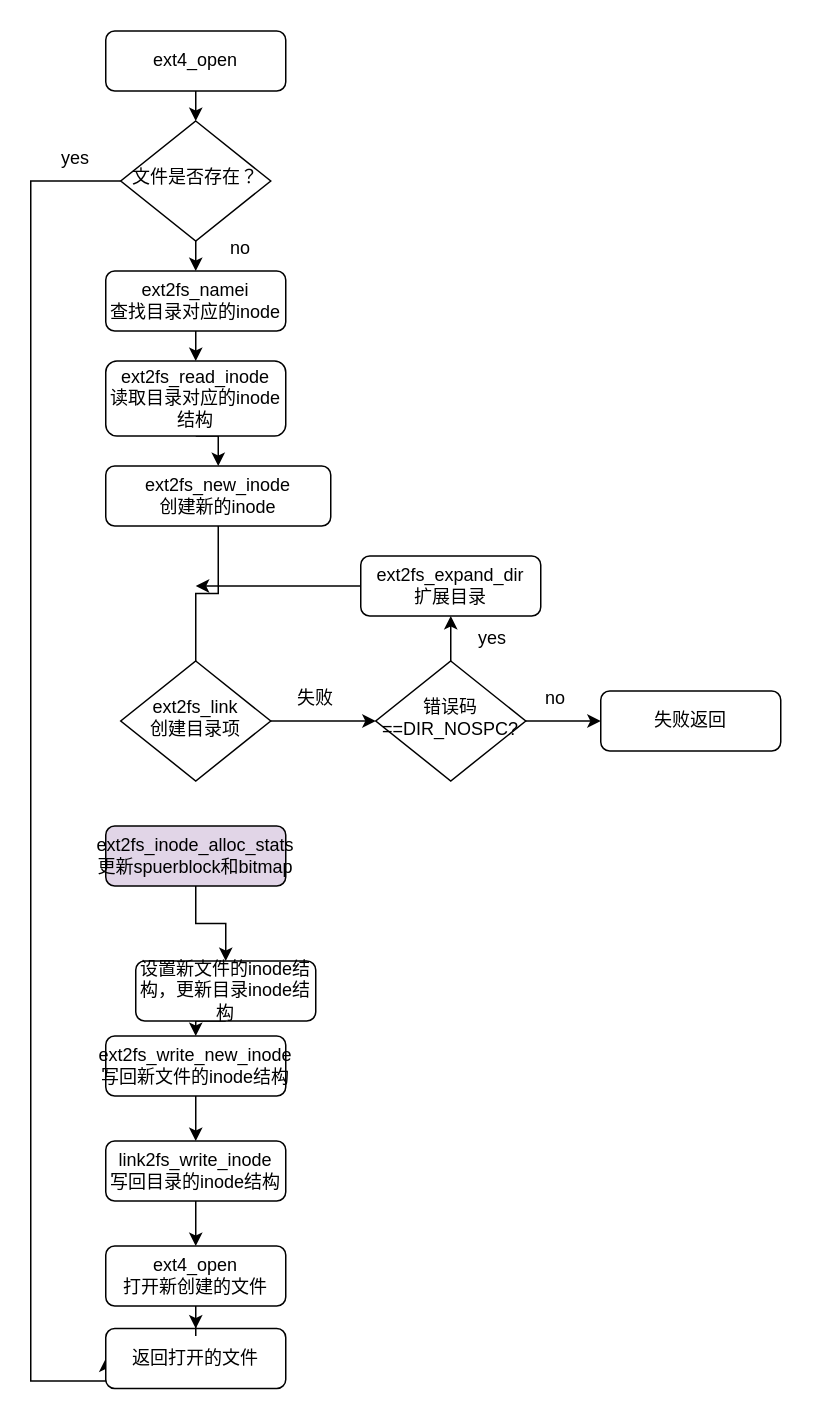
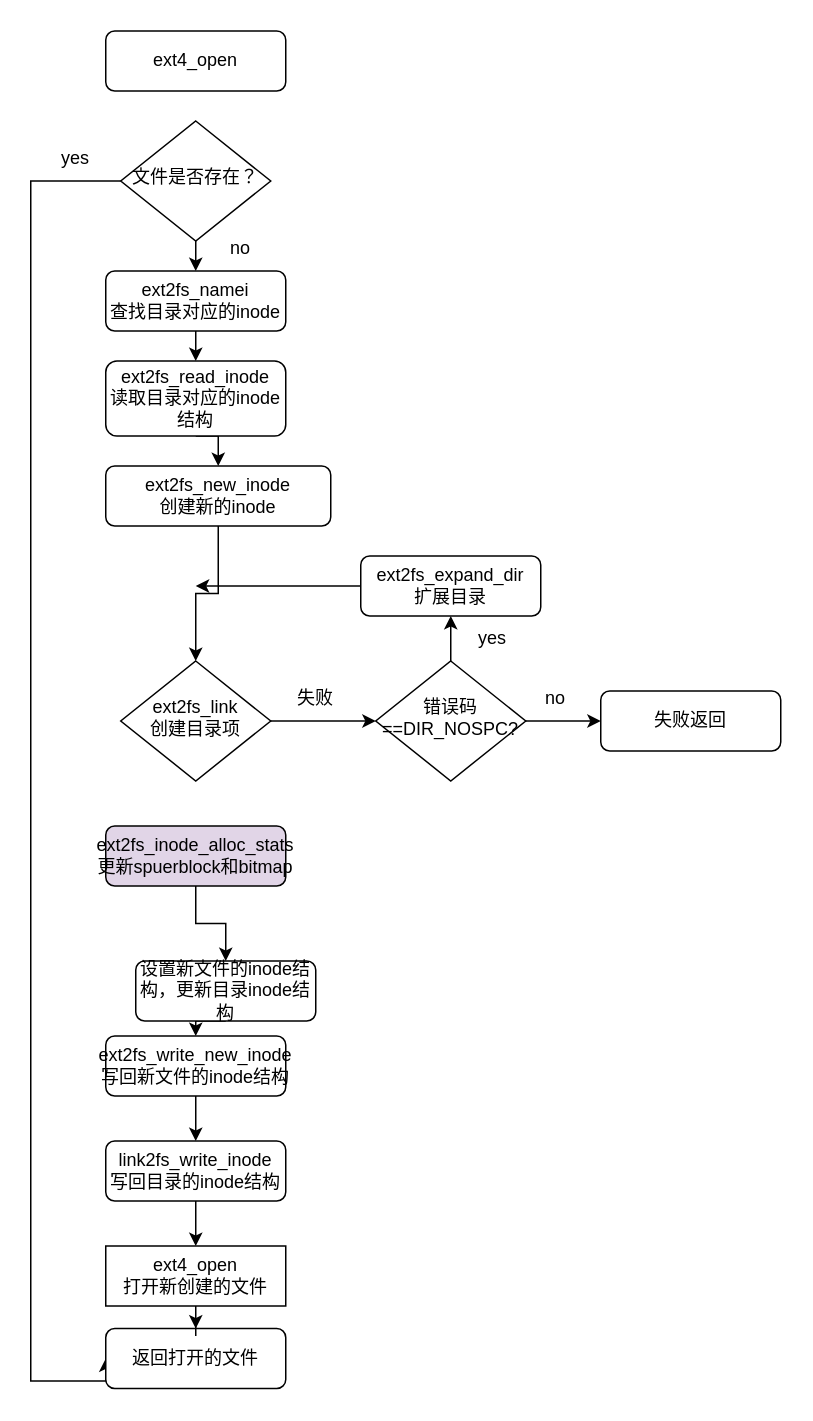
edge "ext4_open" -> "文件是否存在？": removed
edge "ext2fs_new_inode 创建新的inode" -- "ext2fs_link 创建目录项": arrowhead none -> classic
node "ext4_open 打开新创建的文件": shape rounded rectangle -> rectangle
